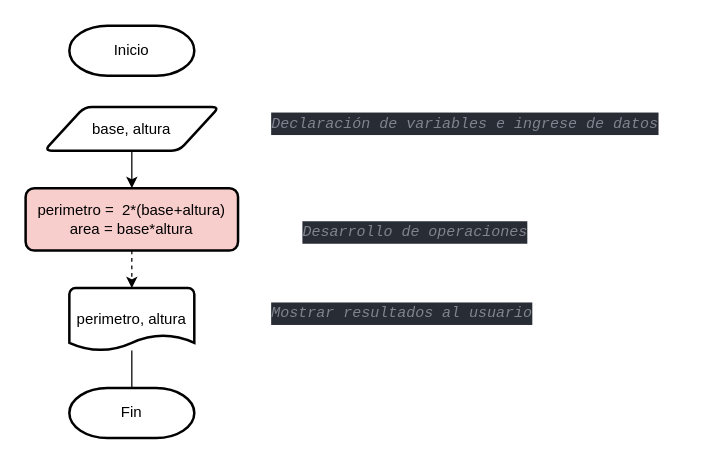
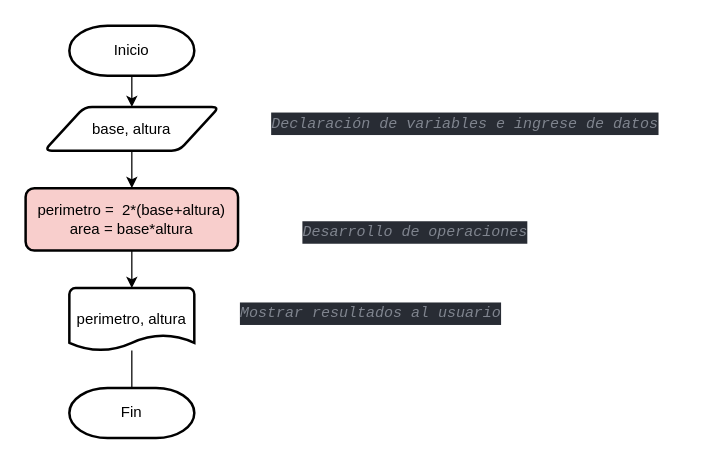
edge "Inicio" -> "base, altura": added
edge "perimetro = 2*(base+altura) area = base*altura" -> "perimetro, altura": style dashed -> solid
node "Mostrar resultados al usuario": moved (419, 319) -> (388, 319)
